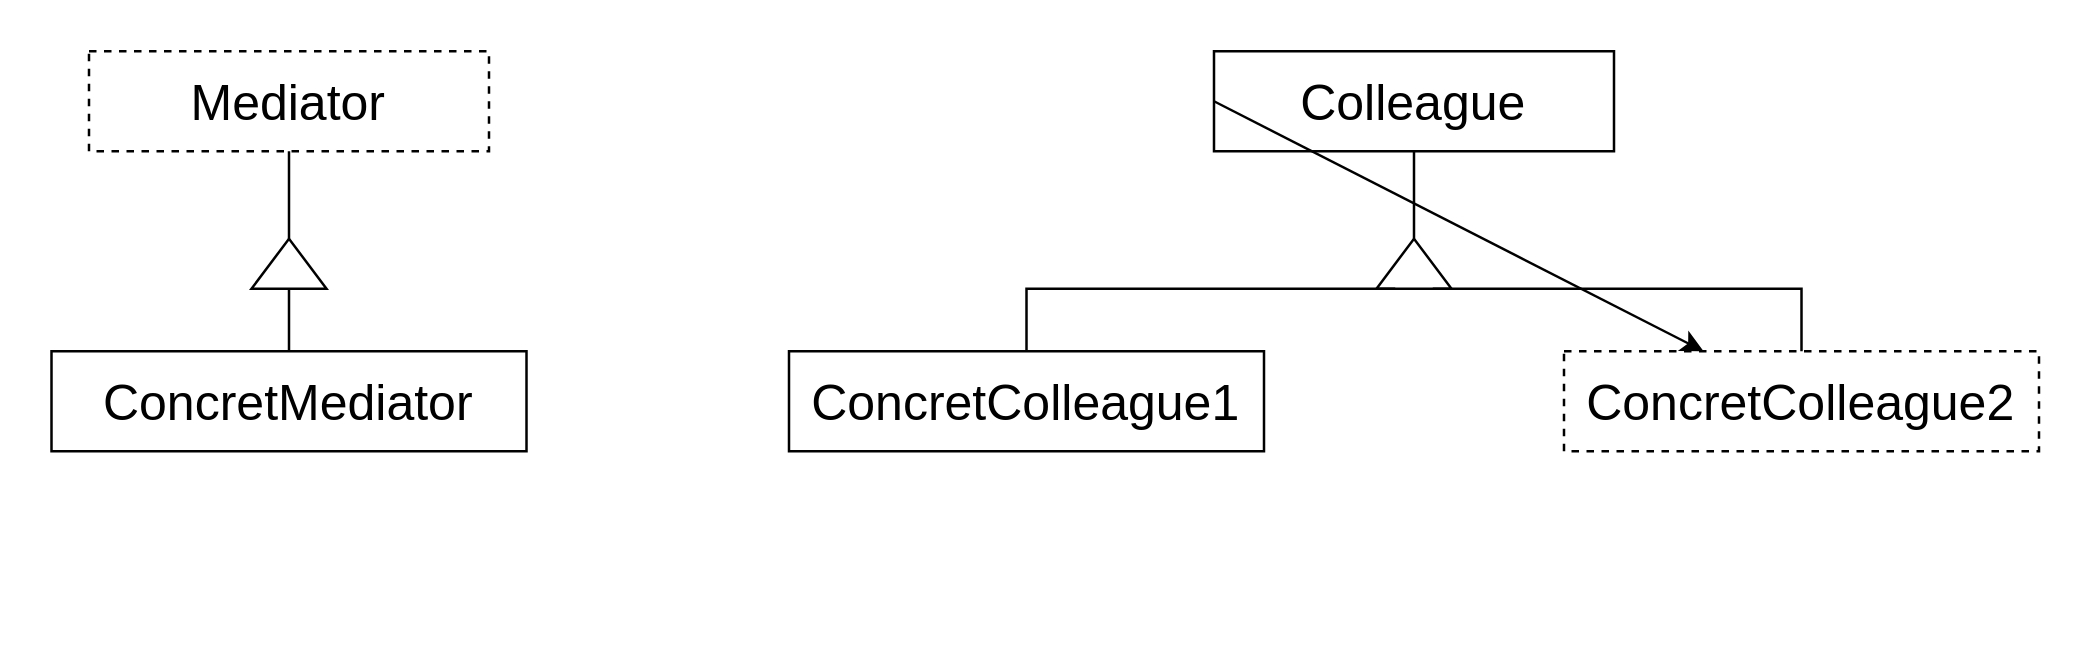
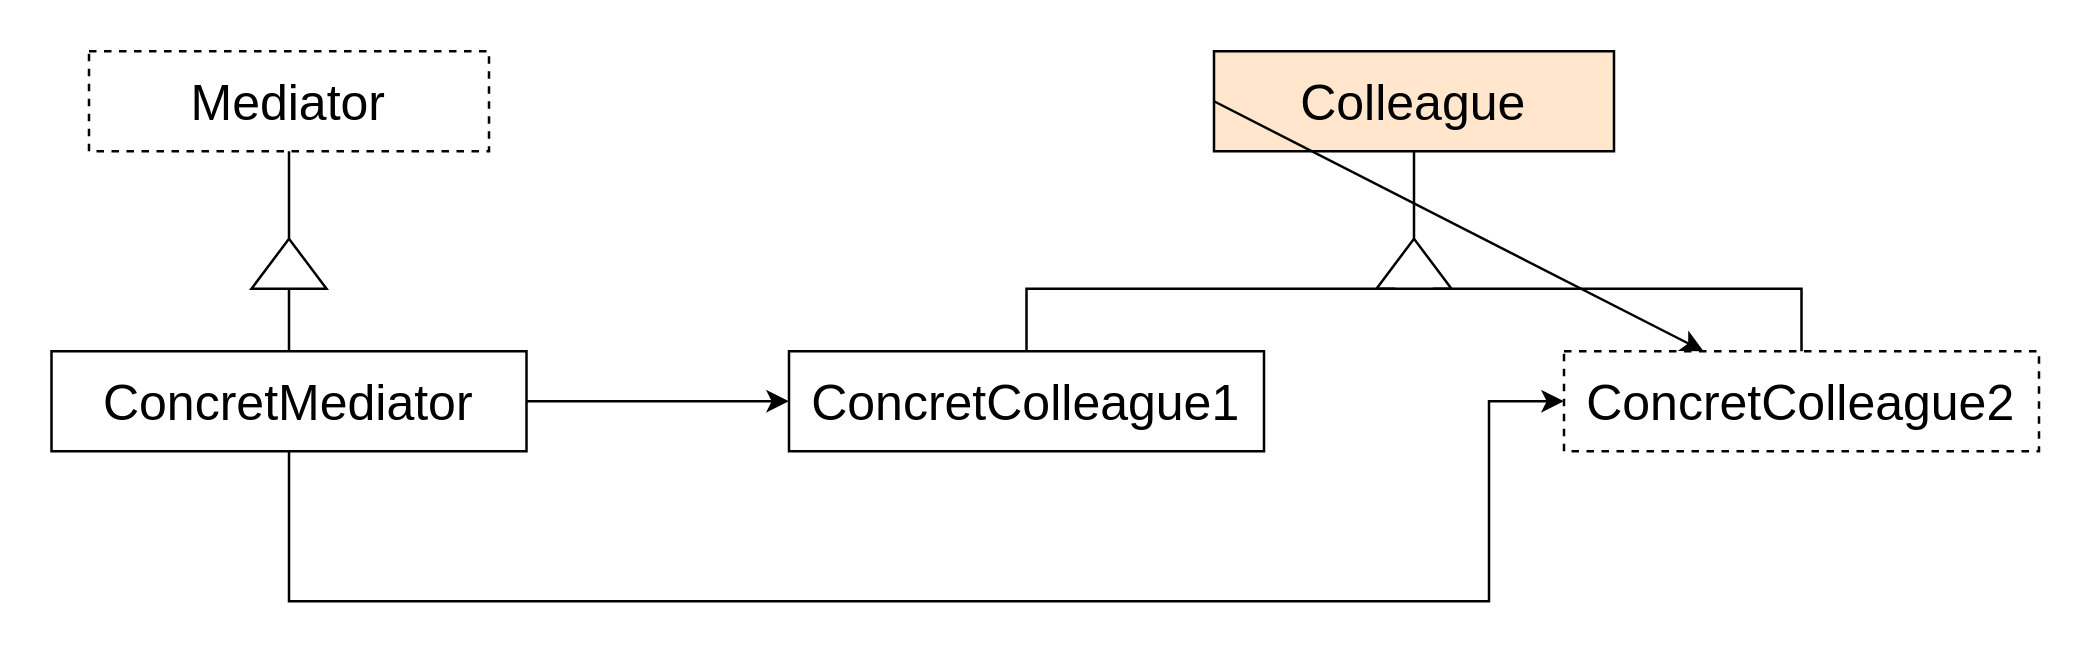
node "Colleague": fillcolor #ffffff -> #ffe6cc
edge "ConcretMediator" -> "ConcretColleague1": added
edge "ConcretMediator" -> "ConcretColleague2": added
